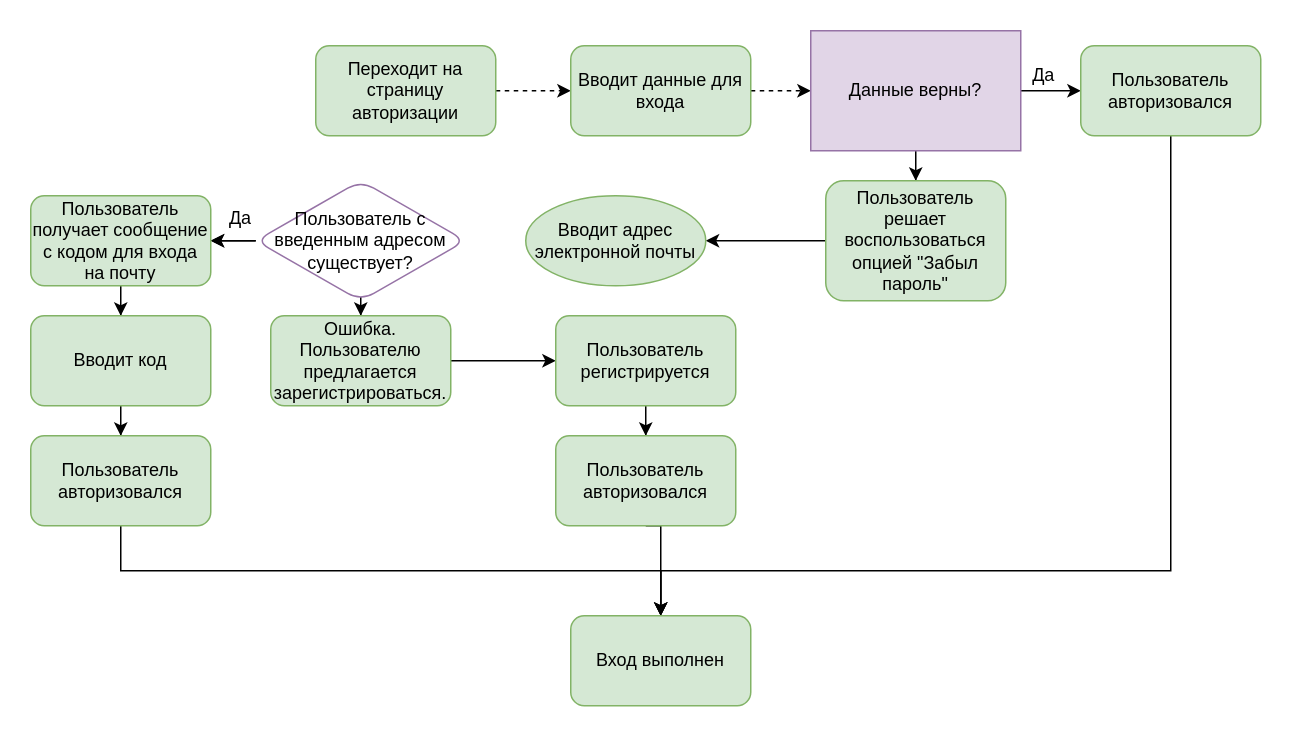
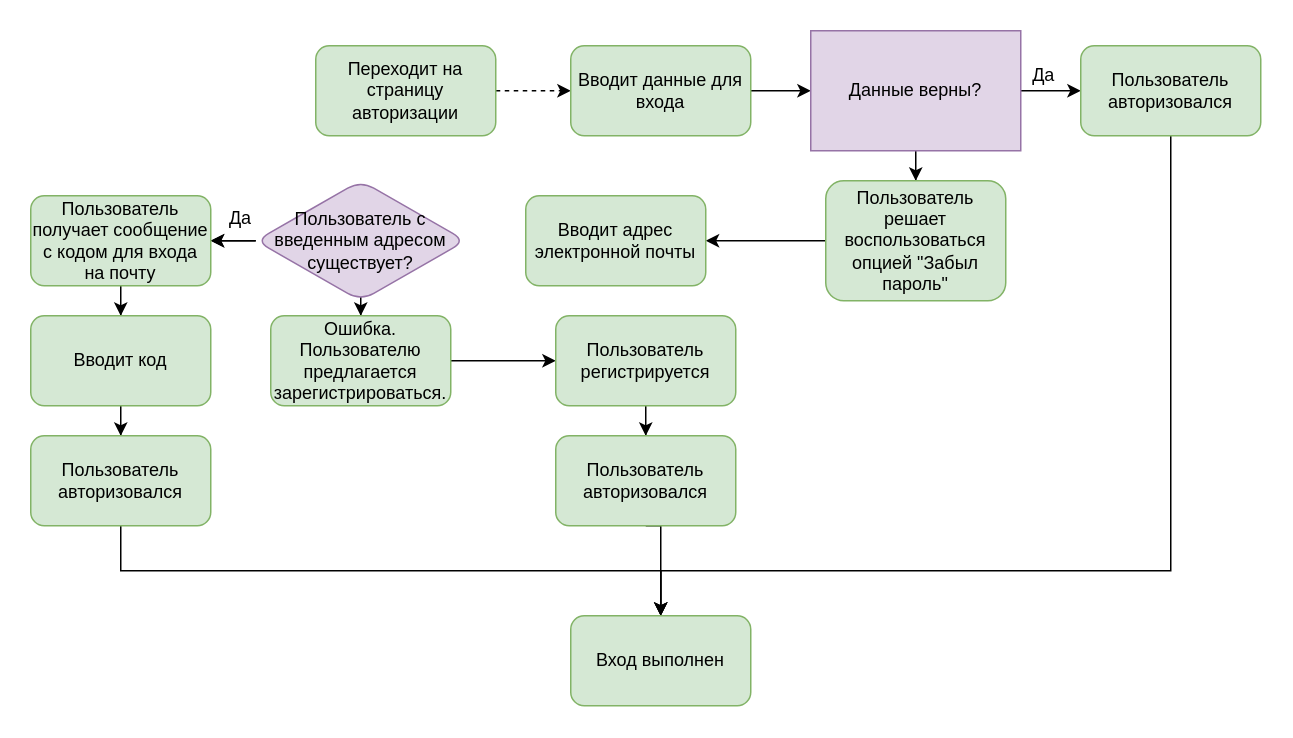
edge "Вводит данные для входа" -> "Данные верны?": style dashed -> solid
node "Пользователь с введенным адресом существует?": fillcolor #ffffff -> #e1d5e7
node "Вводит адрес электронной почты": shape ellipse -> rounded rectangle
